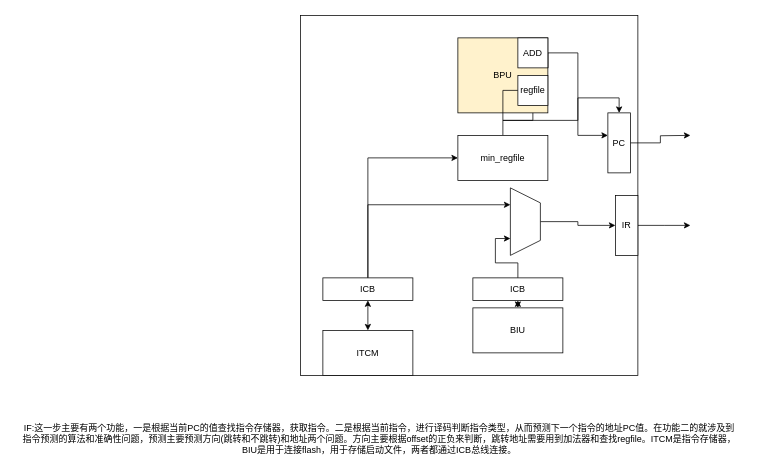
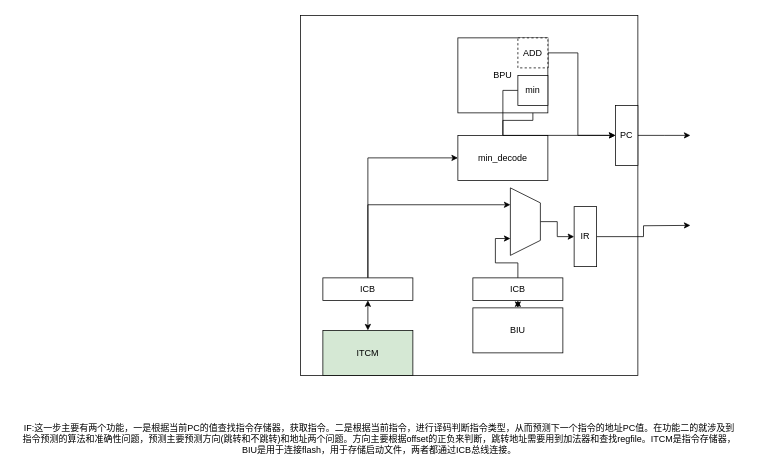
node "ADD": style solid -> dashed
node "BPU": fillcolor #fff2cc -> #ffffff
node "regfile": label "regfile" -> "min"
node "PC": moved (619, 143) -> (627, 135)
node "min_regfile": label "min_regfile" -> "min_decode"
node "IR": moved (627, 225) -> (585, 237)
node "ITCM": fillcolor #ffffff -> #d5e8d4
